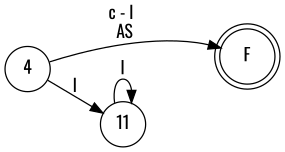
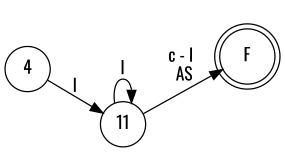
edge "4" -> "F": now "11" -> "F"
